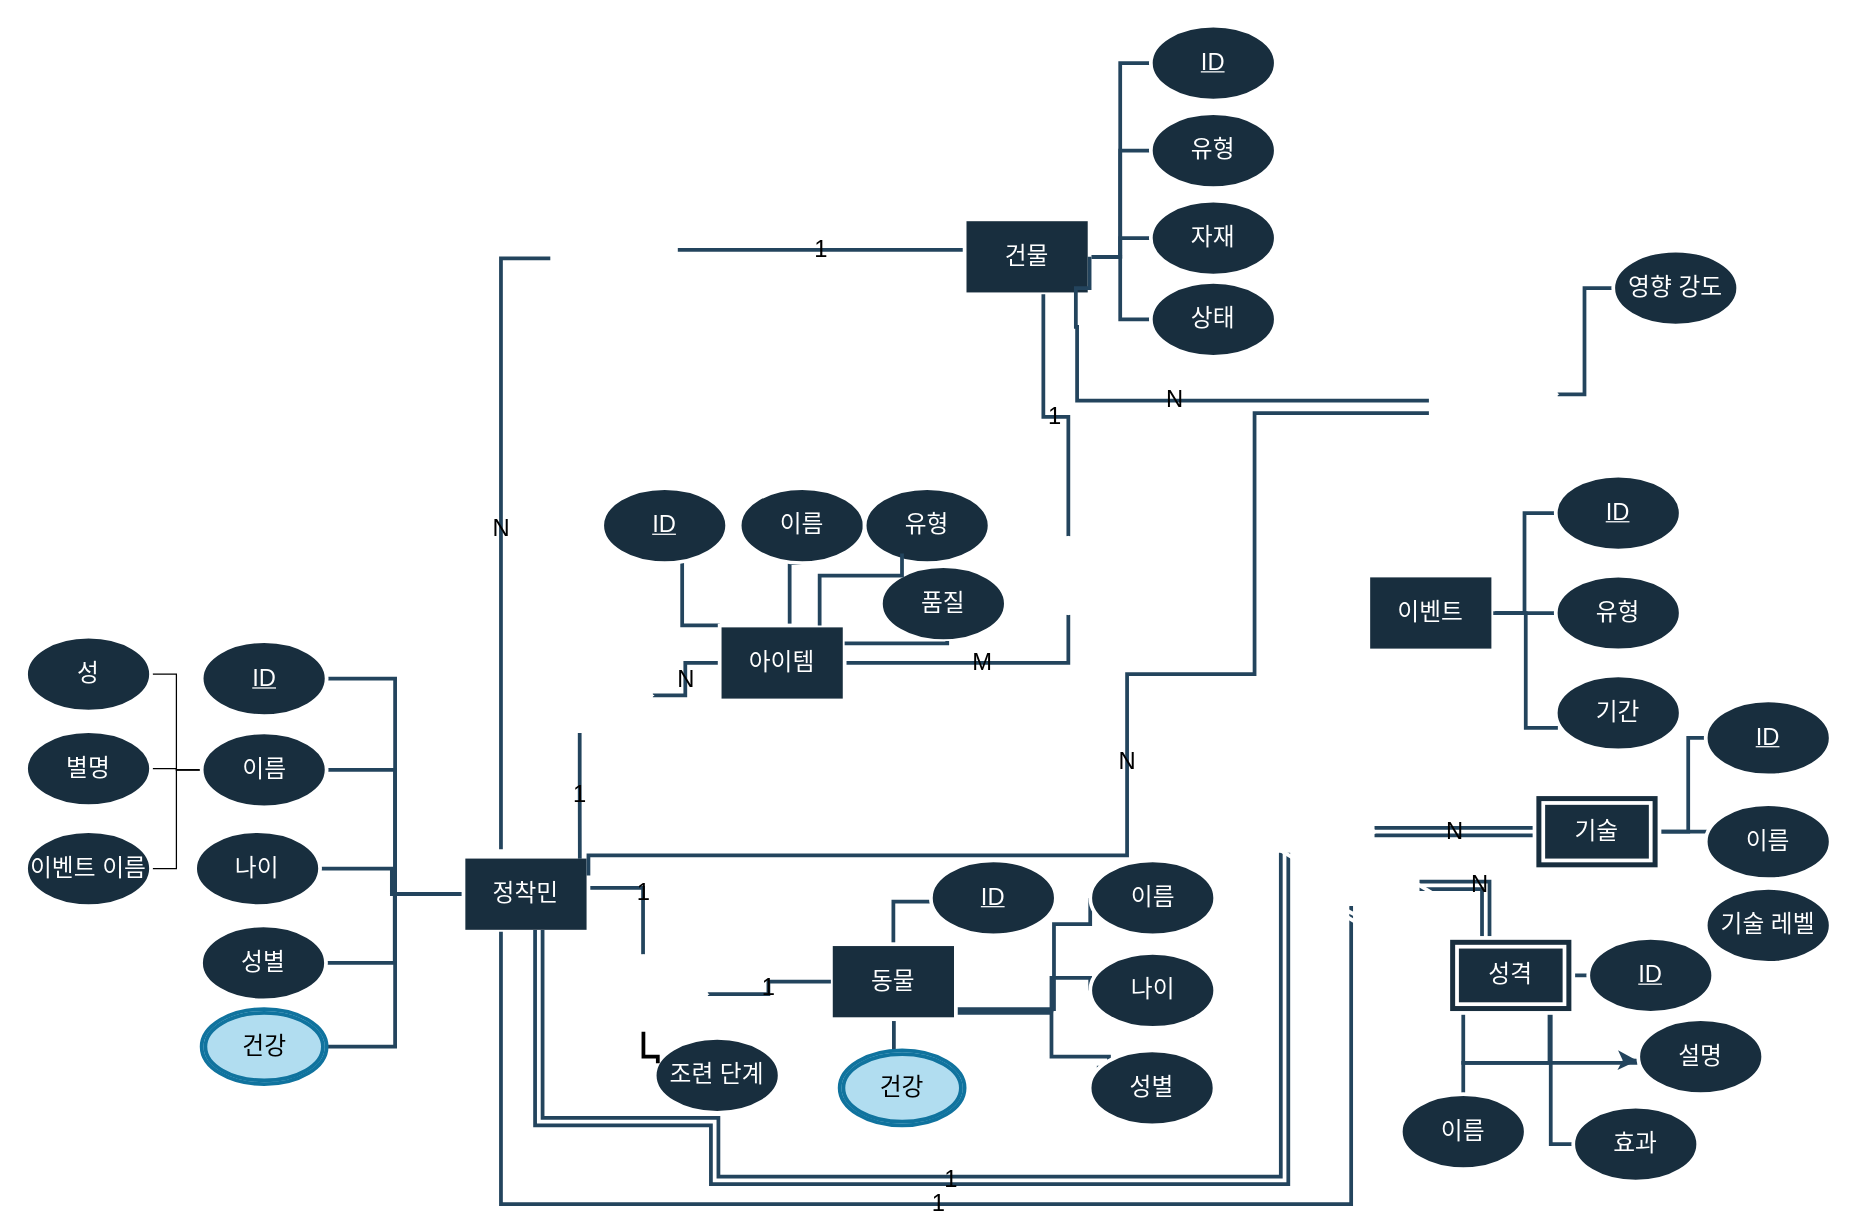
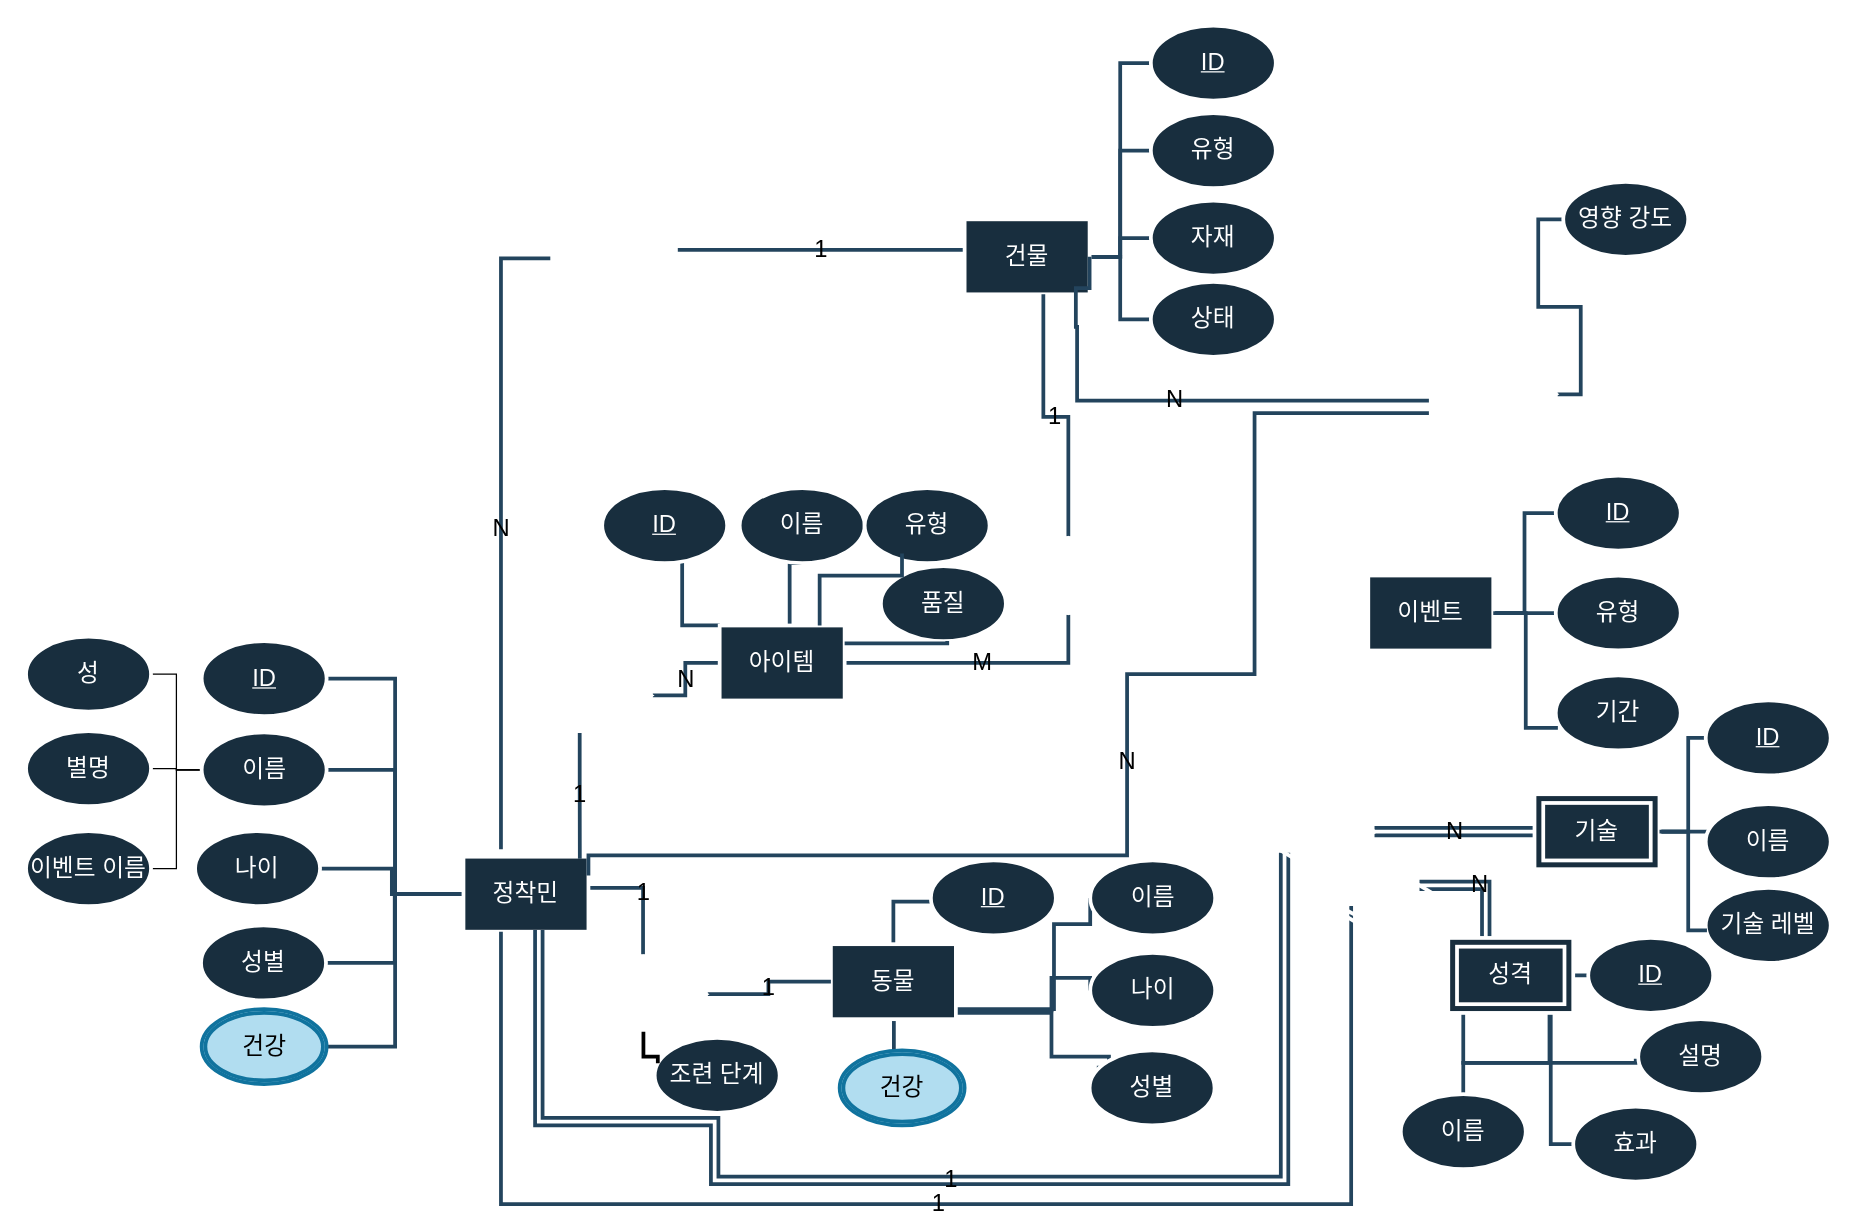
node "영향 강도": moved (1676, 288) -> (1626, 219)
edge "기술" -- "기술 레벨": added
edge "성격" -> "설명": arrowhead classic -> none
